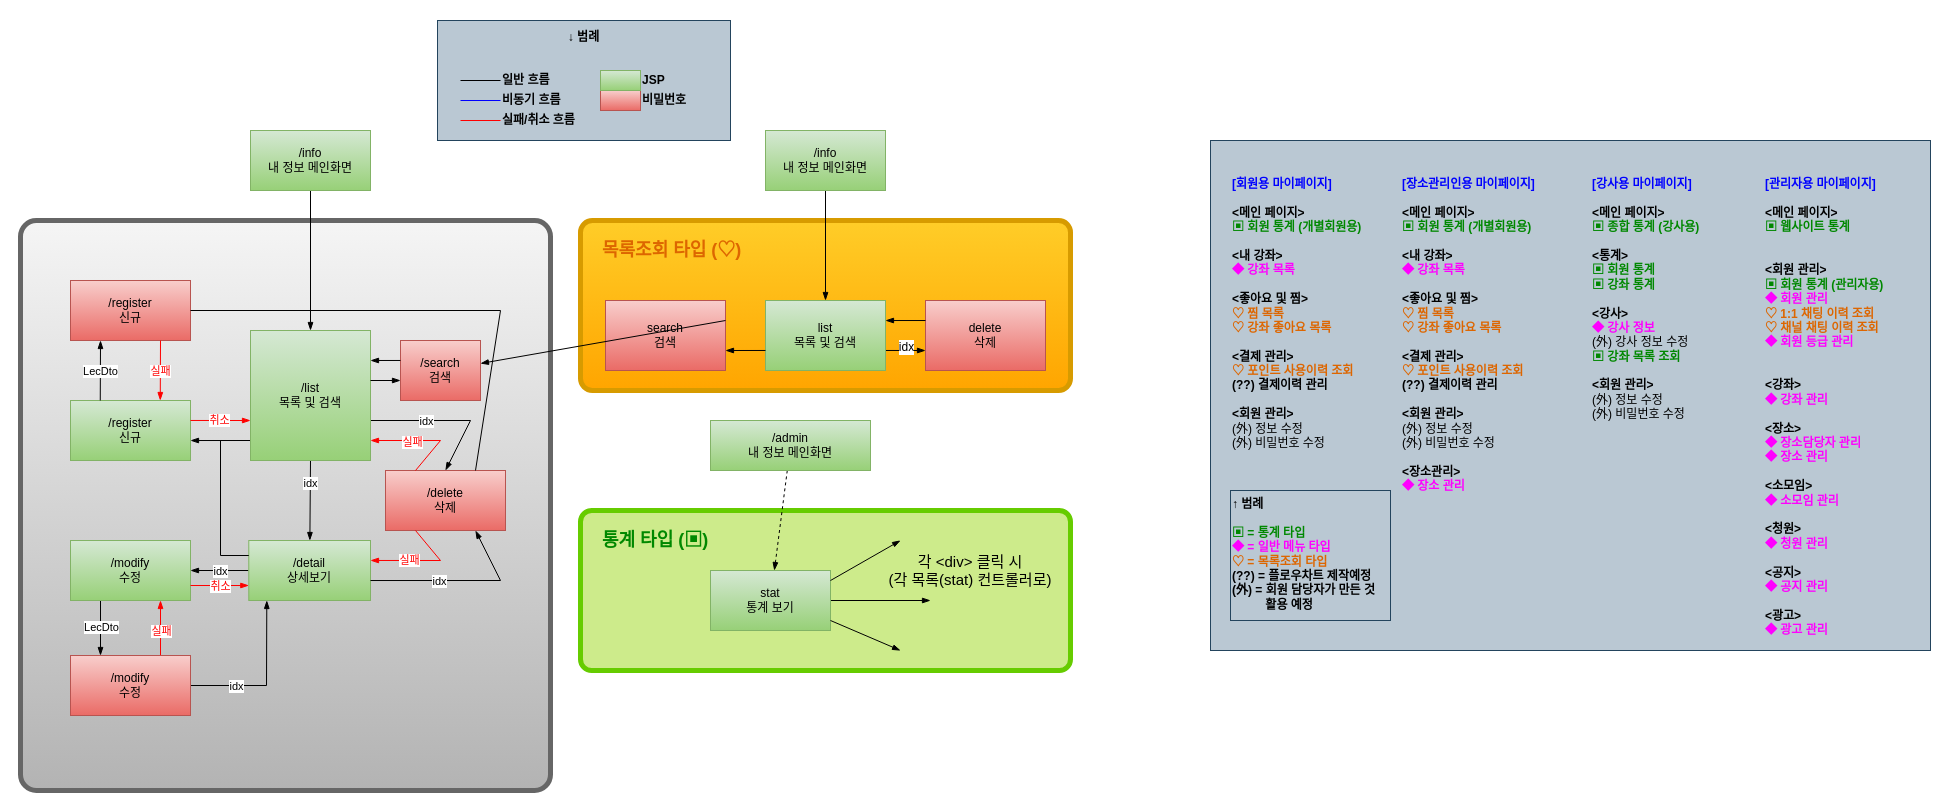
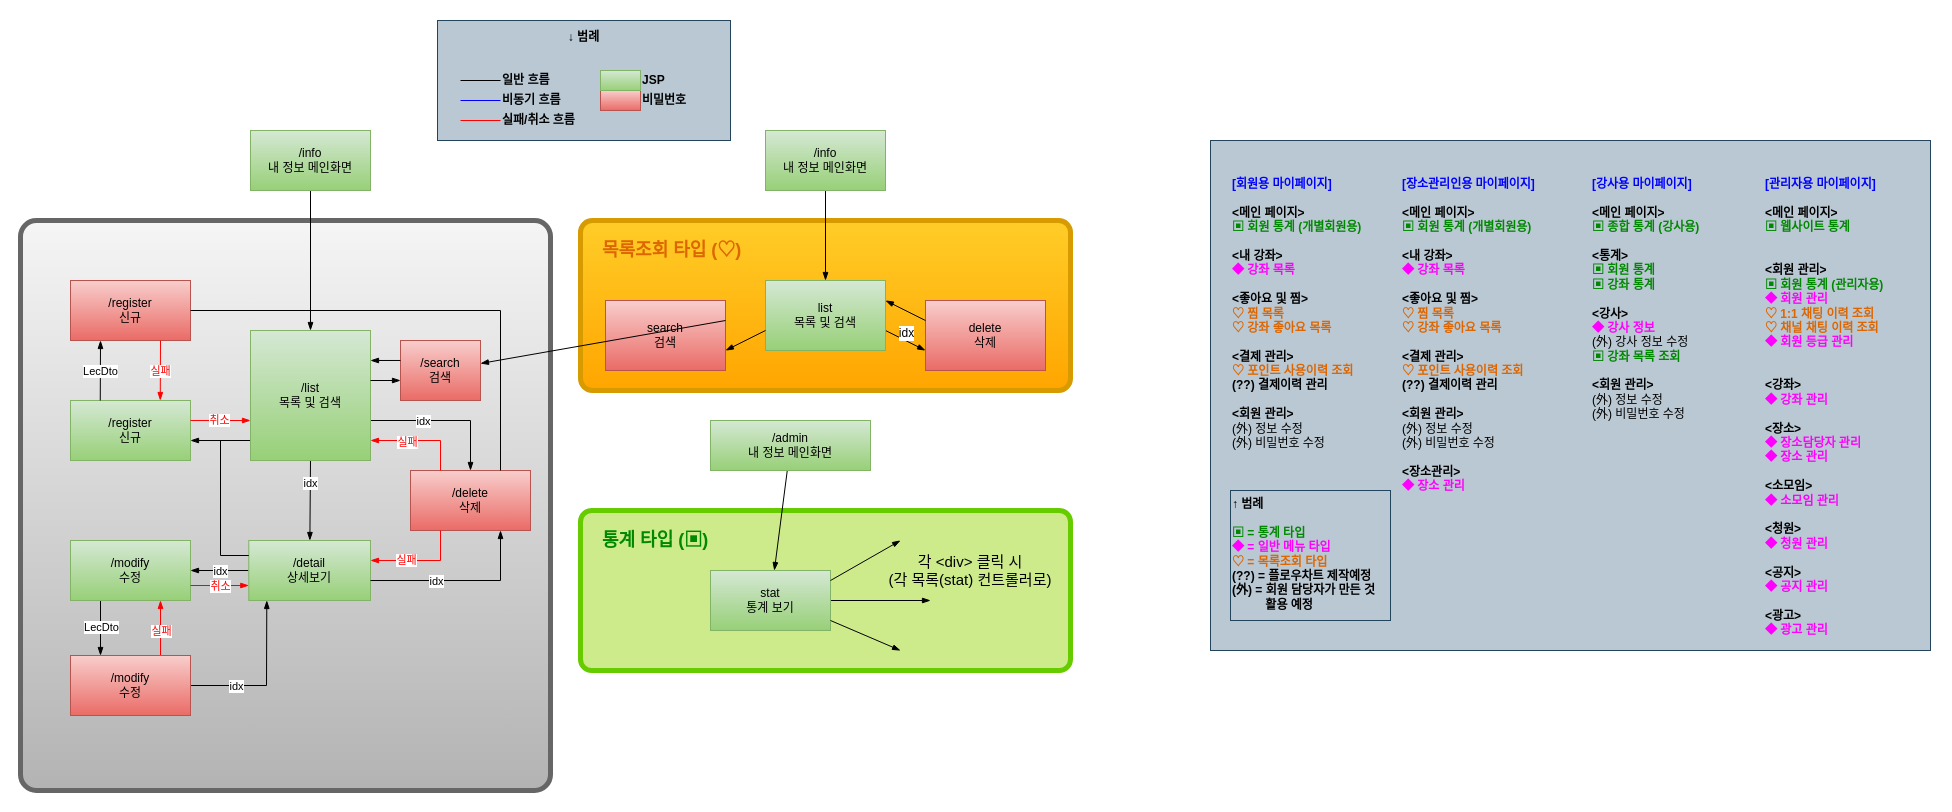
node "list 목록 및 검색": moved (826, 336) -> (826, 316)
node "/delete 삭제": moved (446, 501) -> (471, 501)
edge "/admin 내 정보 메인화면" -> "stat 통계 보기": style dashed -> solid
